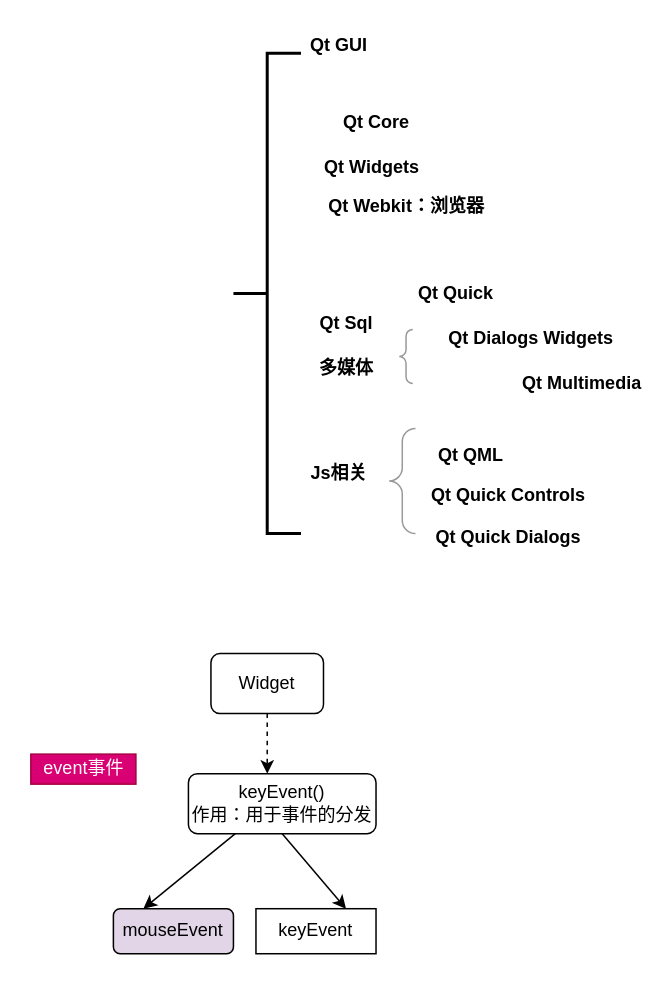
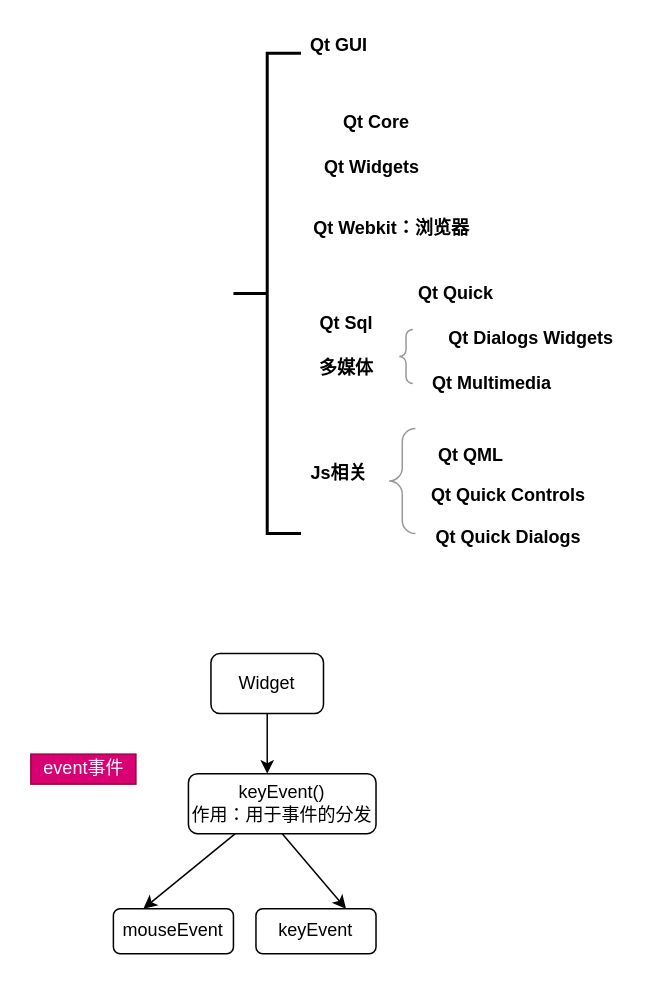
node "Qt Webkit：浏览器": moved (406, 206) -> (391, 229)
node "Qt Multimedia": moved (581, 383) -> (491, 383)
edge "Widget" -> "keyEvent() 作用：用于事件的分发": style dashed -> solid
node "mouseEvent": fillcolor #e1d5e7 -> #ffffff
node "keyEvent": shape rectangle -> rounded rectangle
